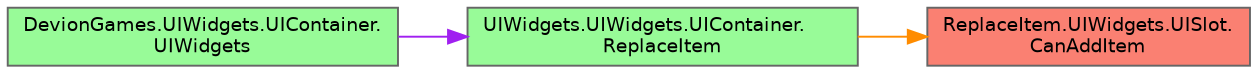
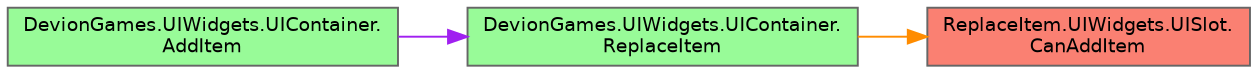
node "DevionGames.UIWidgets.UIContainer. UIWidgets": label "DevionGames.UIWidgets.UIContainer. UIWidgets" -> "DevionGames.UIWidgets.UIContainer. AddItem"
node "UIWidgets.UIWidgets.UIContainer. ReplaceItem": label "UIWidgets.UIWidgets.UIContainer. ReplaceItem" -> "DevionGames.UIWidgets.UIContainer. ReplaceItem"
